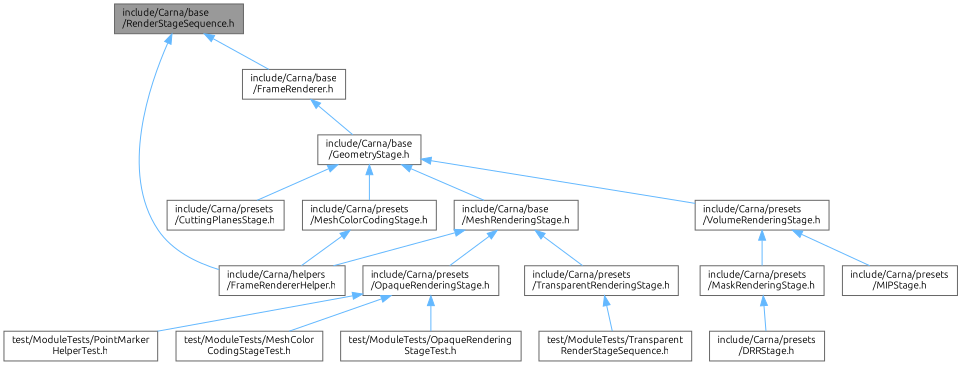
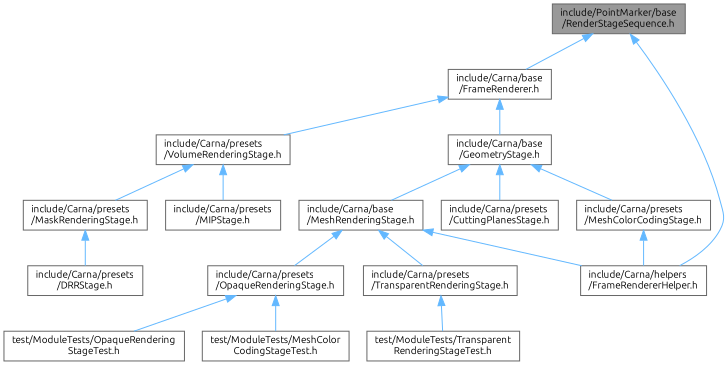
node "include/Carna/base /RenderStageSequence.h": label "include/Carna/base /RenderStageSequence.h" -> "include/PointMarker/base /RenderStageSequence.h"
edge "include/Carna/presets /VolumeRenderingStage.h" -> "include/Carna/base /GeometryStage.h": now "include/Carna/presets /VolumeRenderingStage.h" -> "include/Carna/base /FrameRenderer.h"
node "test/ModuleTests/PointMarker HelperTest.h": removed
node "test/ModuleTests/Transparent RenderStageSequence.h": label "test/ModuleTests/Transparent RenderStageSequence.h" -> "test/ModuleTests/Transparent RenderingStageTest.h"
